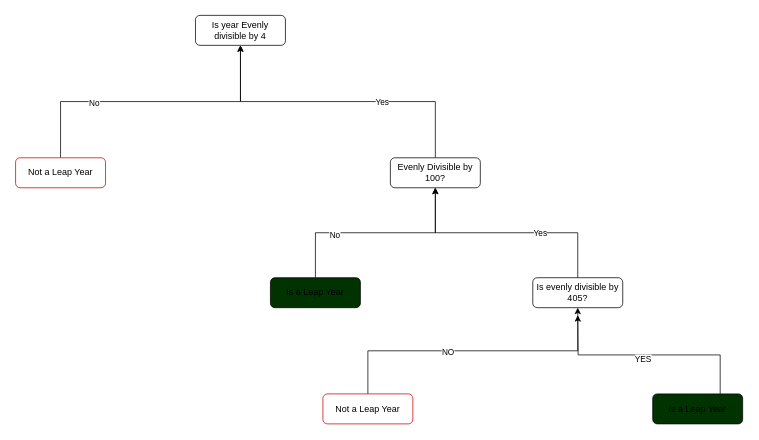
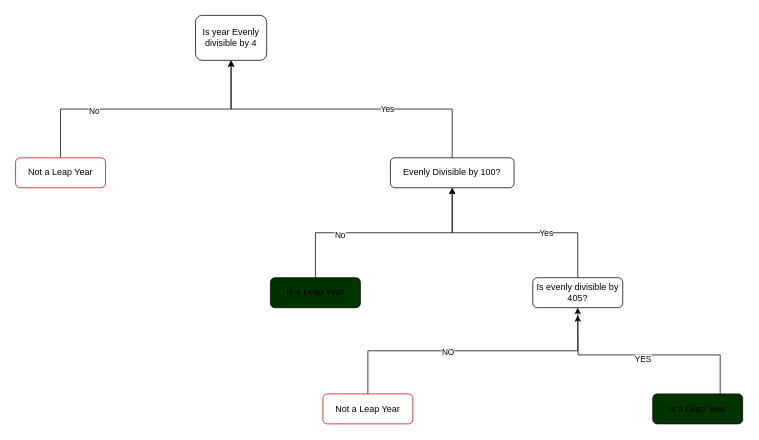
node "Is year Evenly divisible by 4": size 90x30 -> 71x45
node "Evenly Divisible by 100?": size 90x30 -> 124x30
